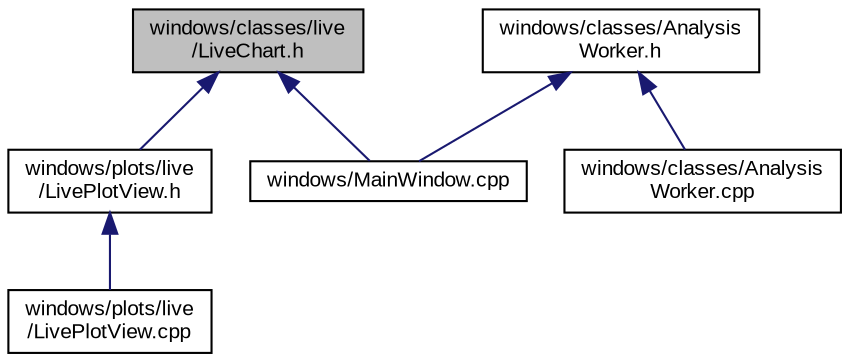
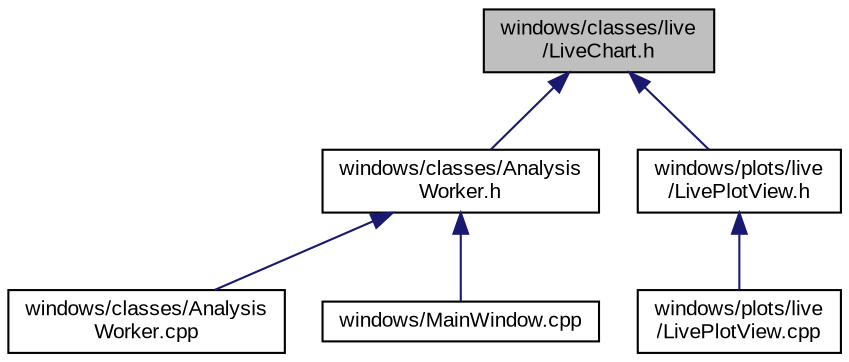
edge "windows/MainWindow.cpp" -> "windows/classes/live /LiveChart.h": now "windows/classes/Analysis Worker.h" -> "windows/classes/live /LiveChart.h"
